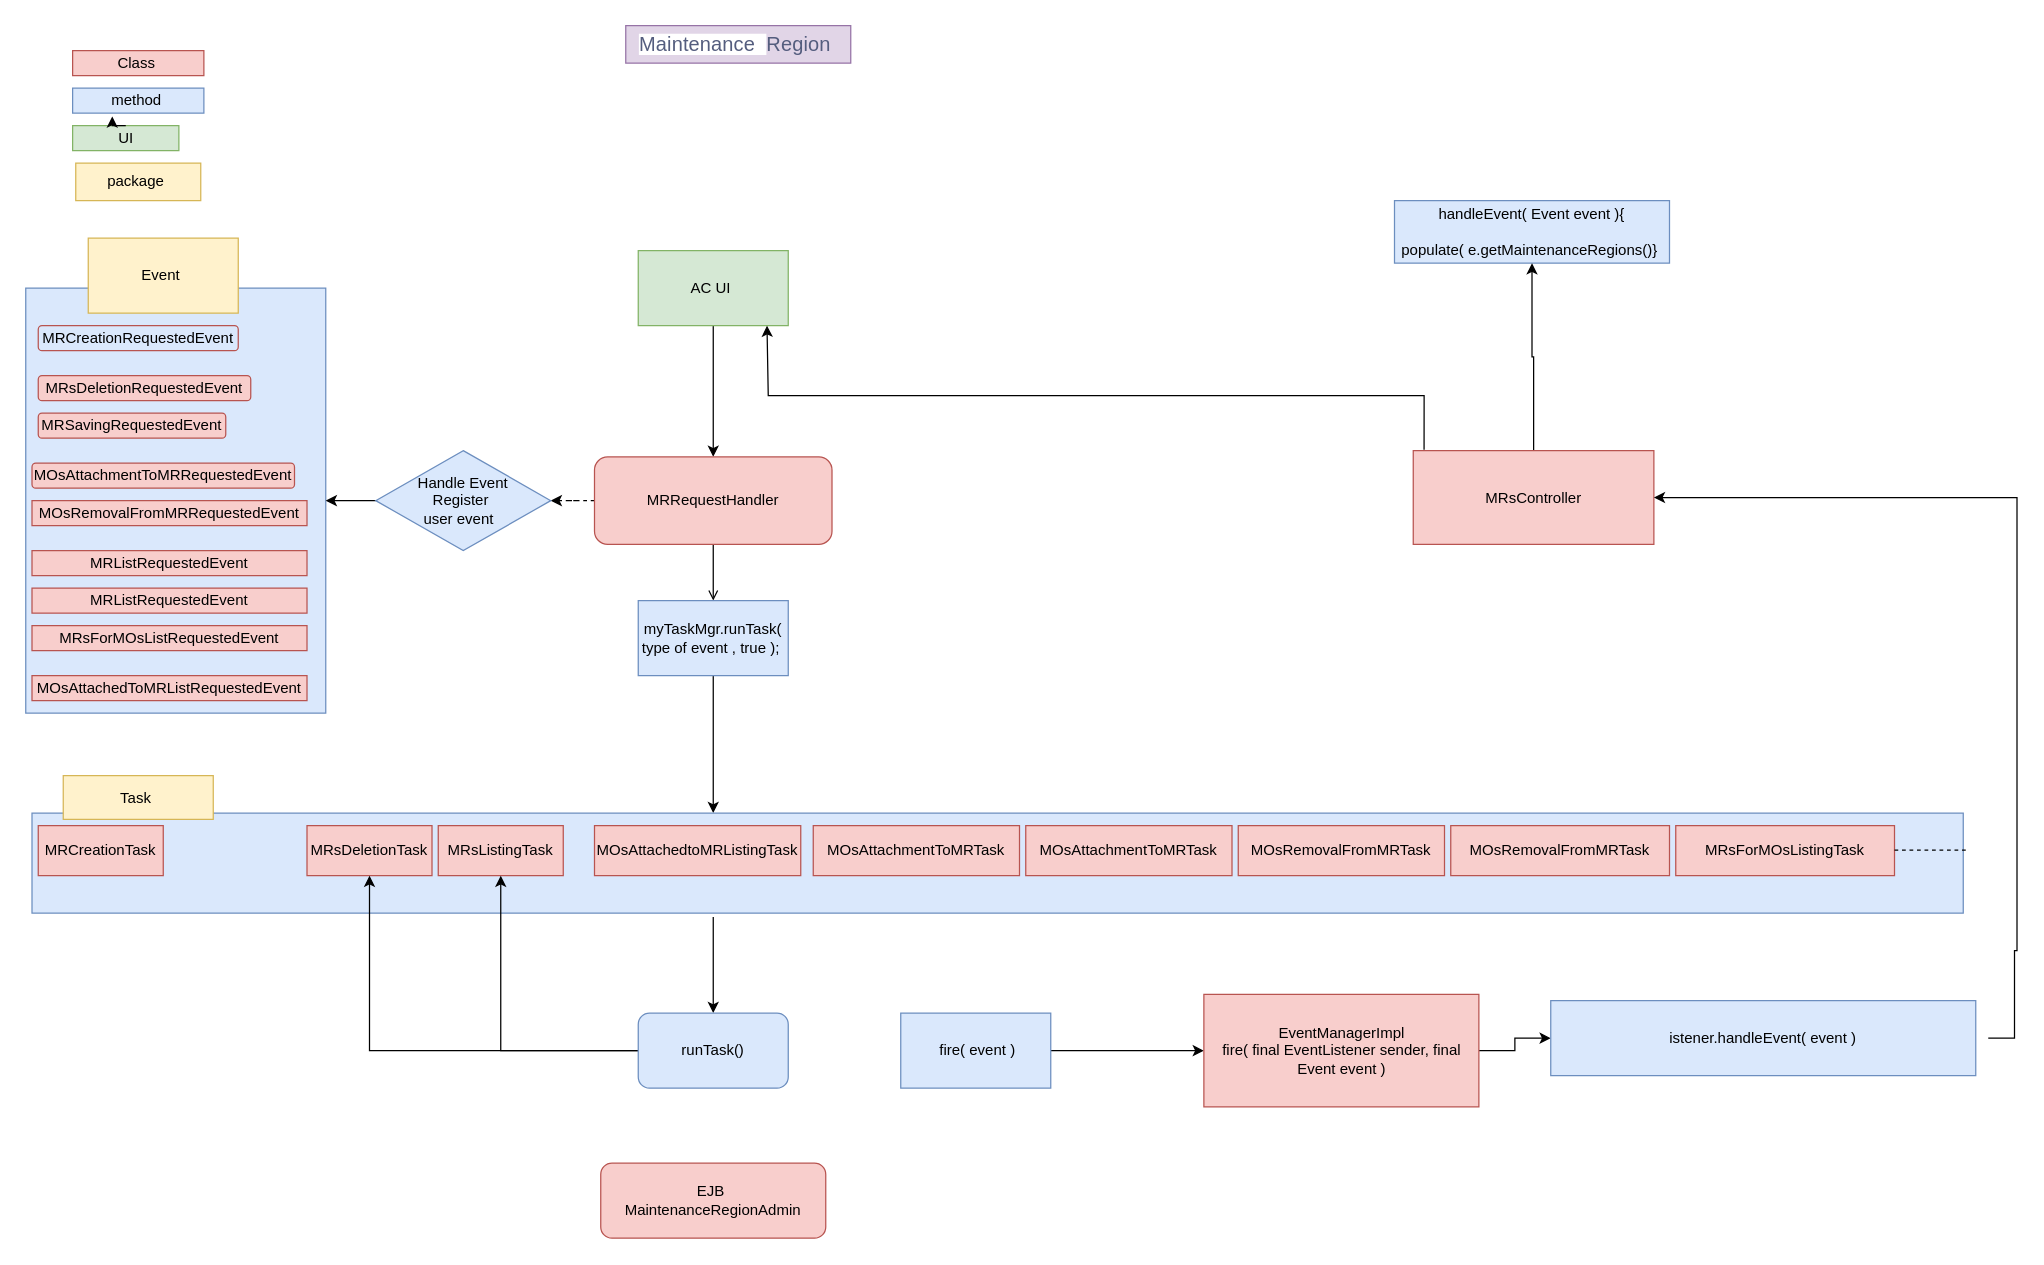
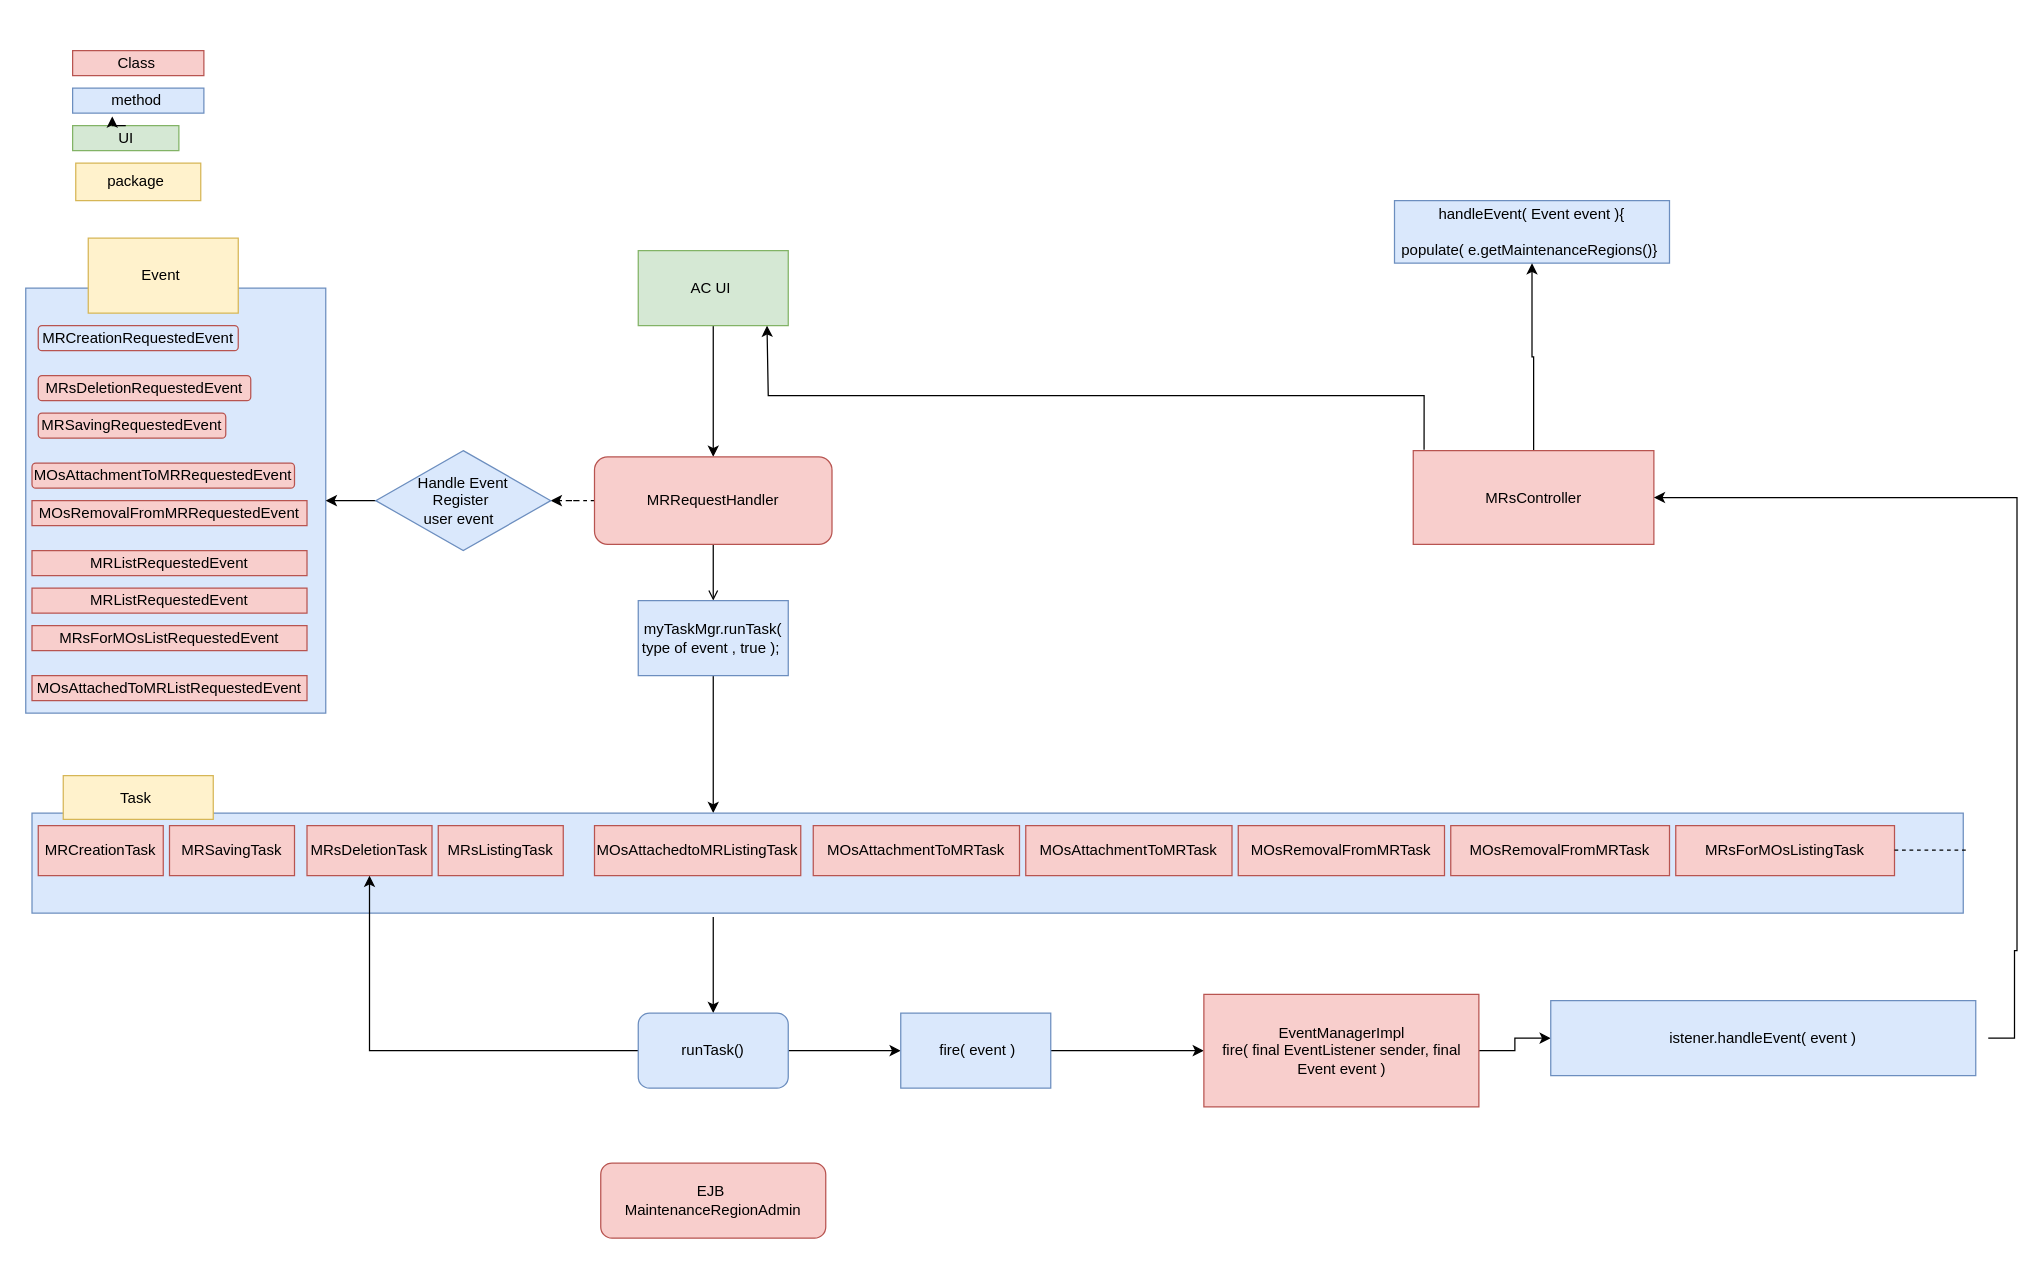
node "Maintenance Region": removed
node "MRSavingTask": added
edge "runTask()" -> "MRsListingTask": now "runTask()" -> "fire( event )"
